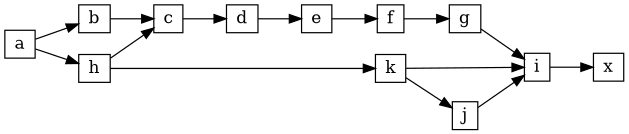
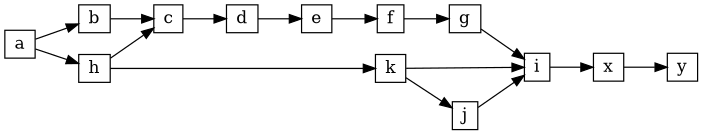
node "y": added
